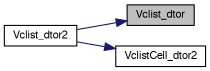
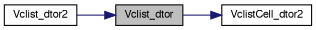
edge "Vclist_dtor2" -> "VclistCell_dtor2": now "Vclist_dtor" -> "VclistCell_dtor2"
